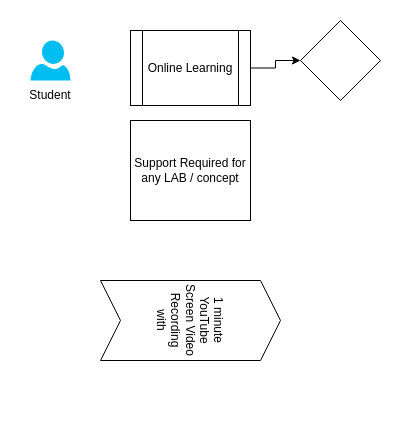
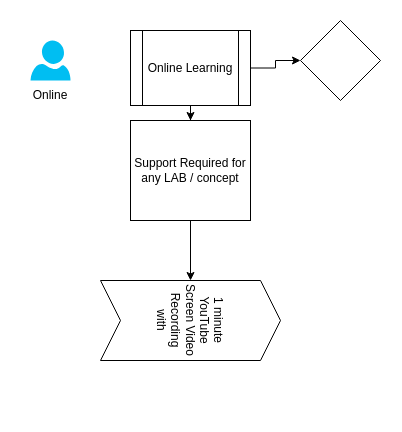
node "Student": label "Student" -> "Online"
edge "Online Learning" -> "Support Required for any LAB / concept": added
edge "Support Required for any LAB / concept" -> "1 minute YouTube Screen Video Recording with": added
